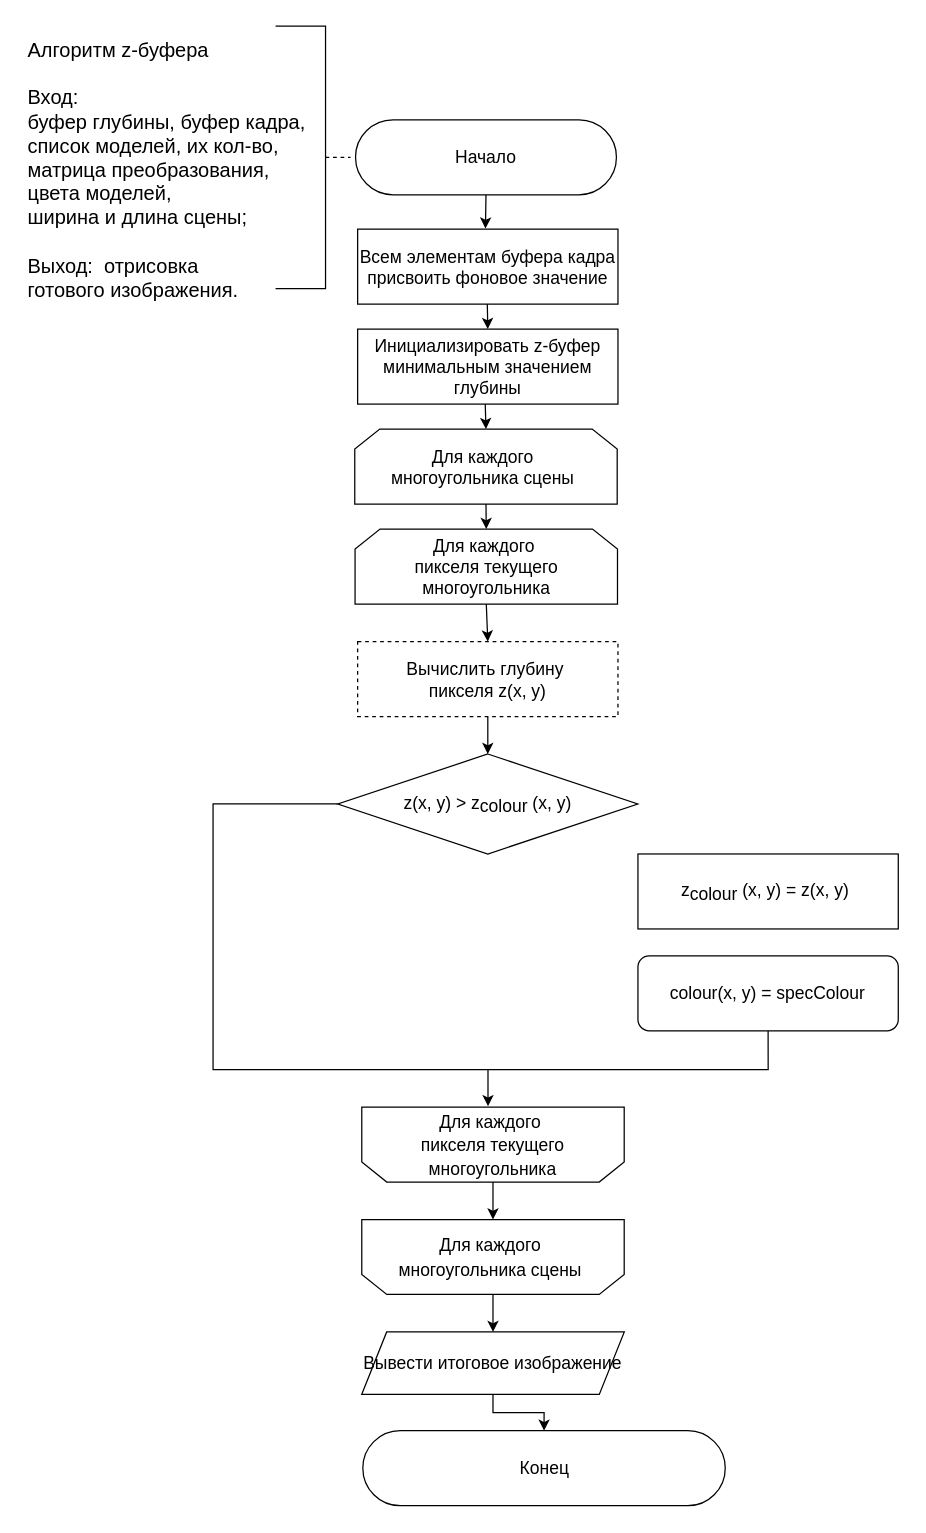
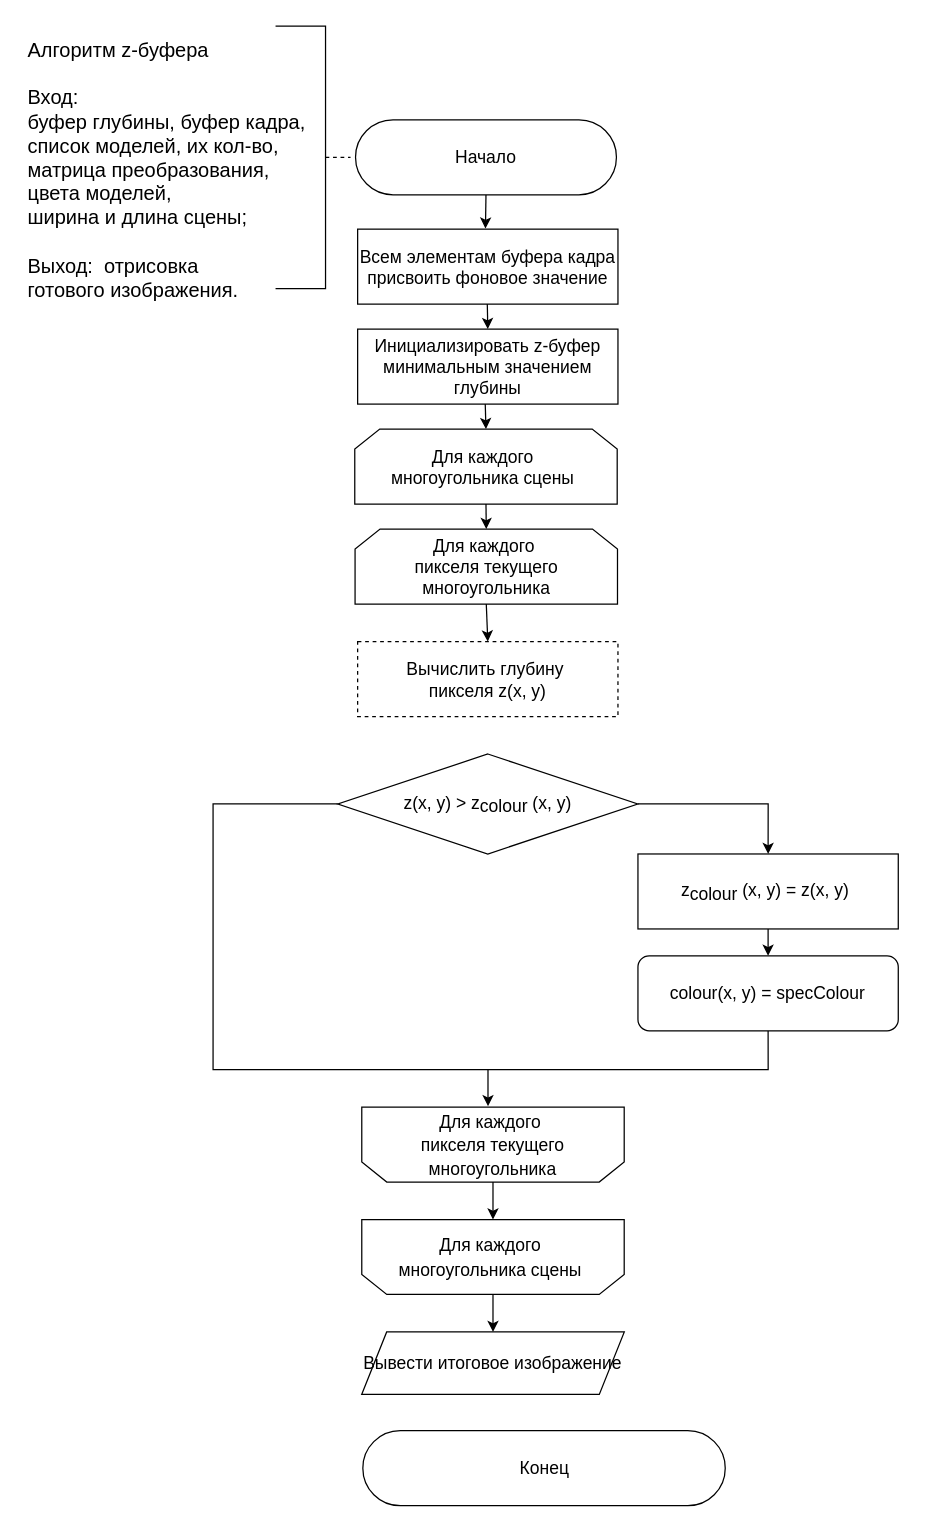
edge "Вычислить глубину пикселя z(x, y)" -> "z(x, y) > zcolour (x, y)": removed
edge "z(x, y) > zcolour (x, y)" -> "zcolour (x, y) = z(x, y)": added
edge "zcolour (x, y) = z(x, y)" -> "colour(x, y) = specColour": added
edge "Вывести итоговое изображение" -> "Конец": removed
